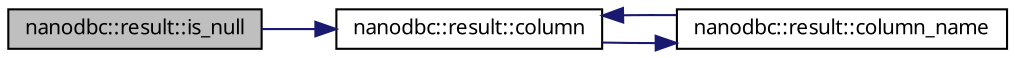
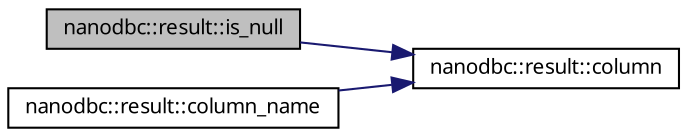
edge "nanodbc::result::column" -> "nanodbc::result::column_name": removed
